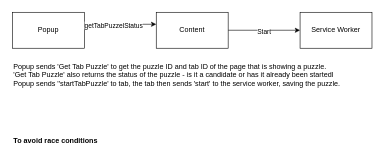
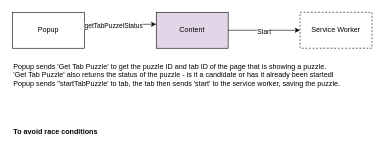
node "Content": fillcolor #ffffff -> #e1d5e7
node "Service Worker": style solid -> dashed
node "To avoid race conditions": moved (168, 141) -> (168, 132)
